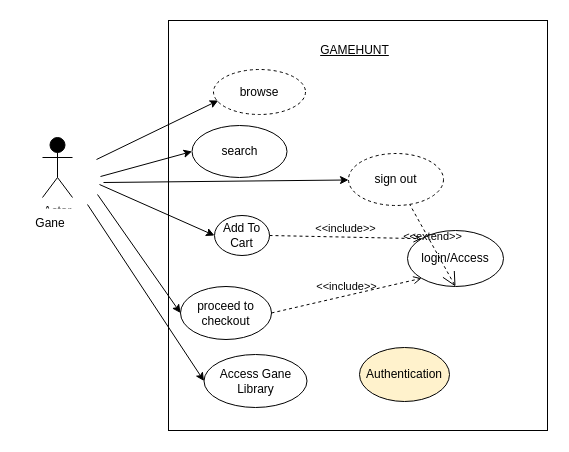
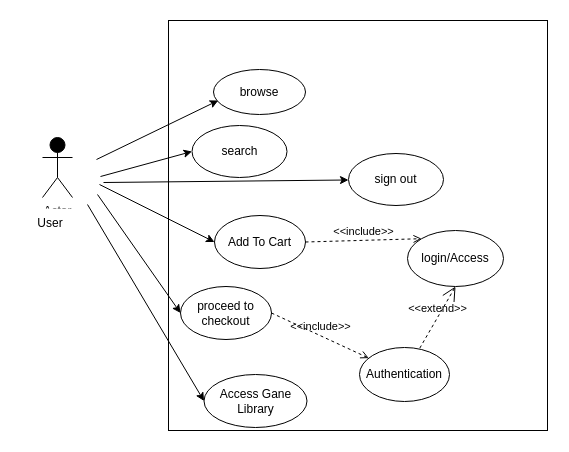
node "GAMEHUNT": removed
node "browse": style dashed -> solid
node "sign out": style dashed -> solid
node "Gane": label "Gane" -> "User"
node "Add To Cart": size 55x40 -> 91x53
edge "sign out" -> "login/Access": now "Authentication" -> "login/Access"
edge "proceed to checkout" -> "login/Access": now "proceed to checkout" -> "Authentication"
node "Authentication": fillcolor #fff2cc -> #ffffff
node "Access Gane Library": moved (256, 381) -> (256, 401)
